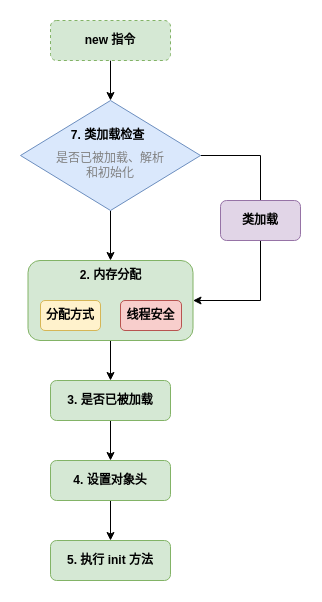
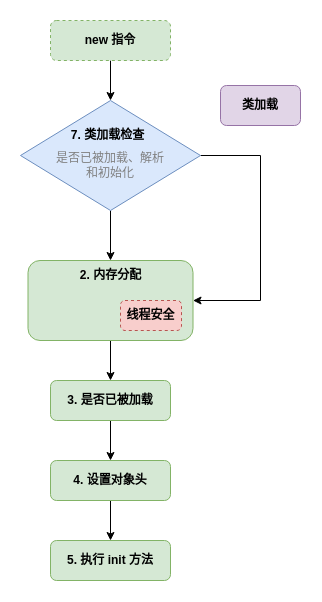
node "类加载": moved (261, 221) -> (261, 106)
node "分配方式": removed
node "线程安全": style solid -> dashed
